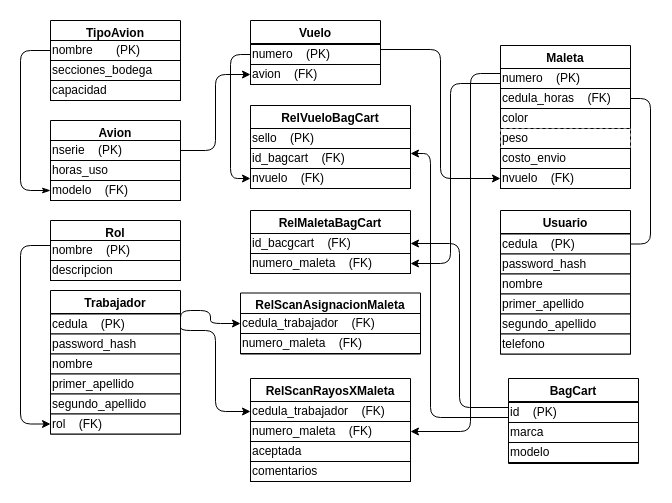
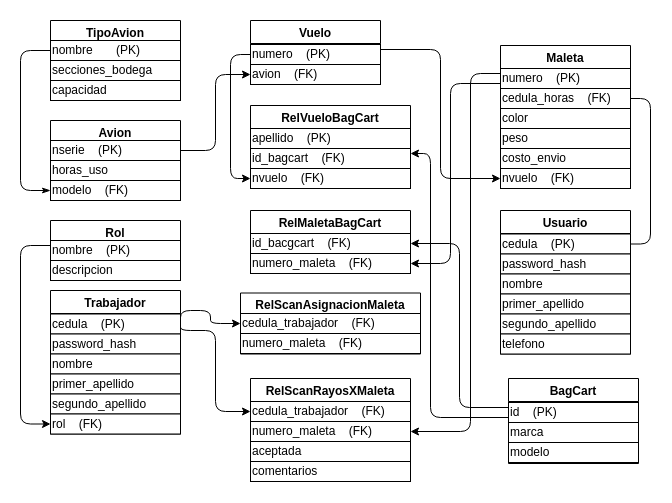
node "sello (PK)": label "sello (PK)" -> "apellido (PK)"
node "peso": style dashed -> solid
